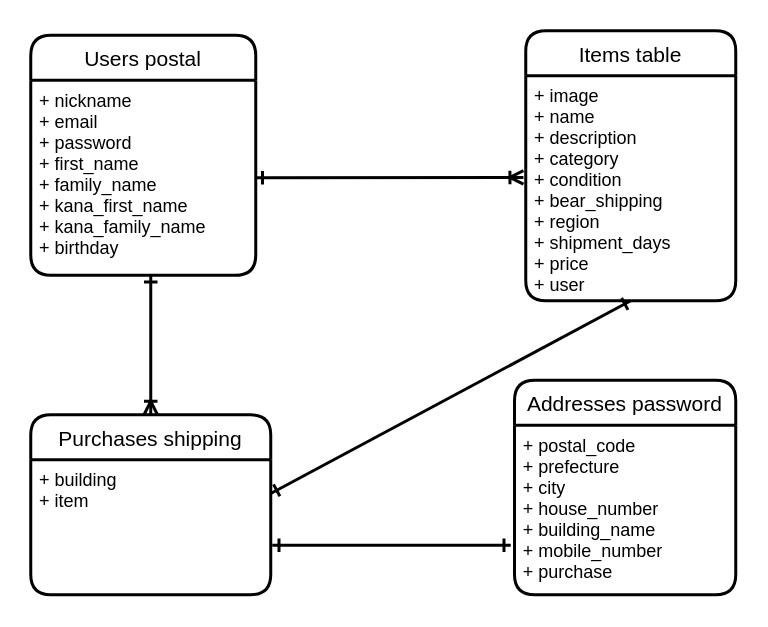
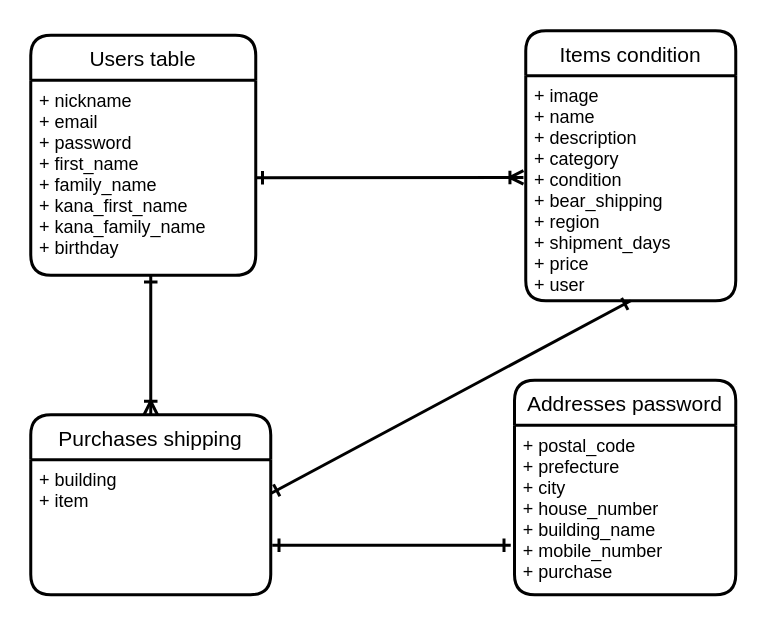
node "Items table": label "Items table" -> "Items condition"
node "Users postal": label "Users postal" -> "Users table"
